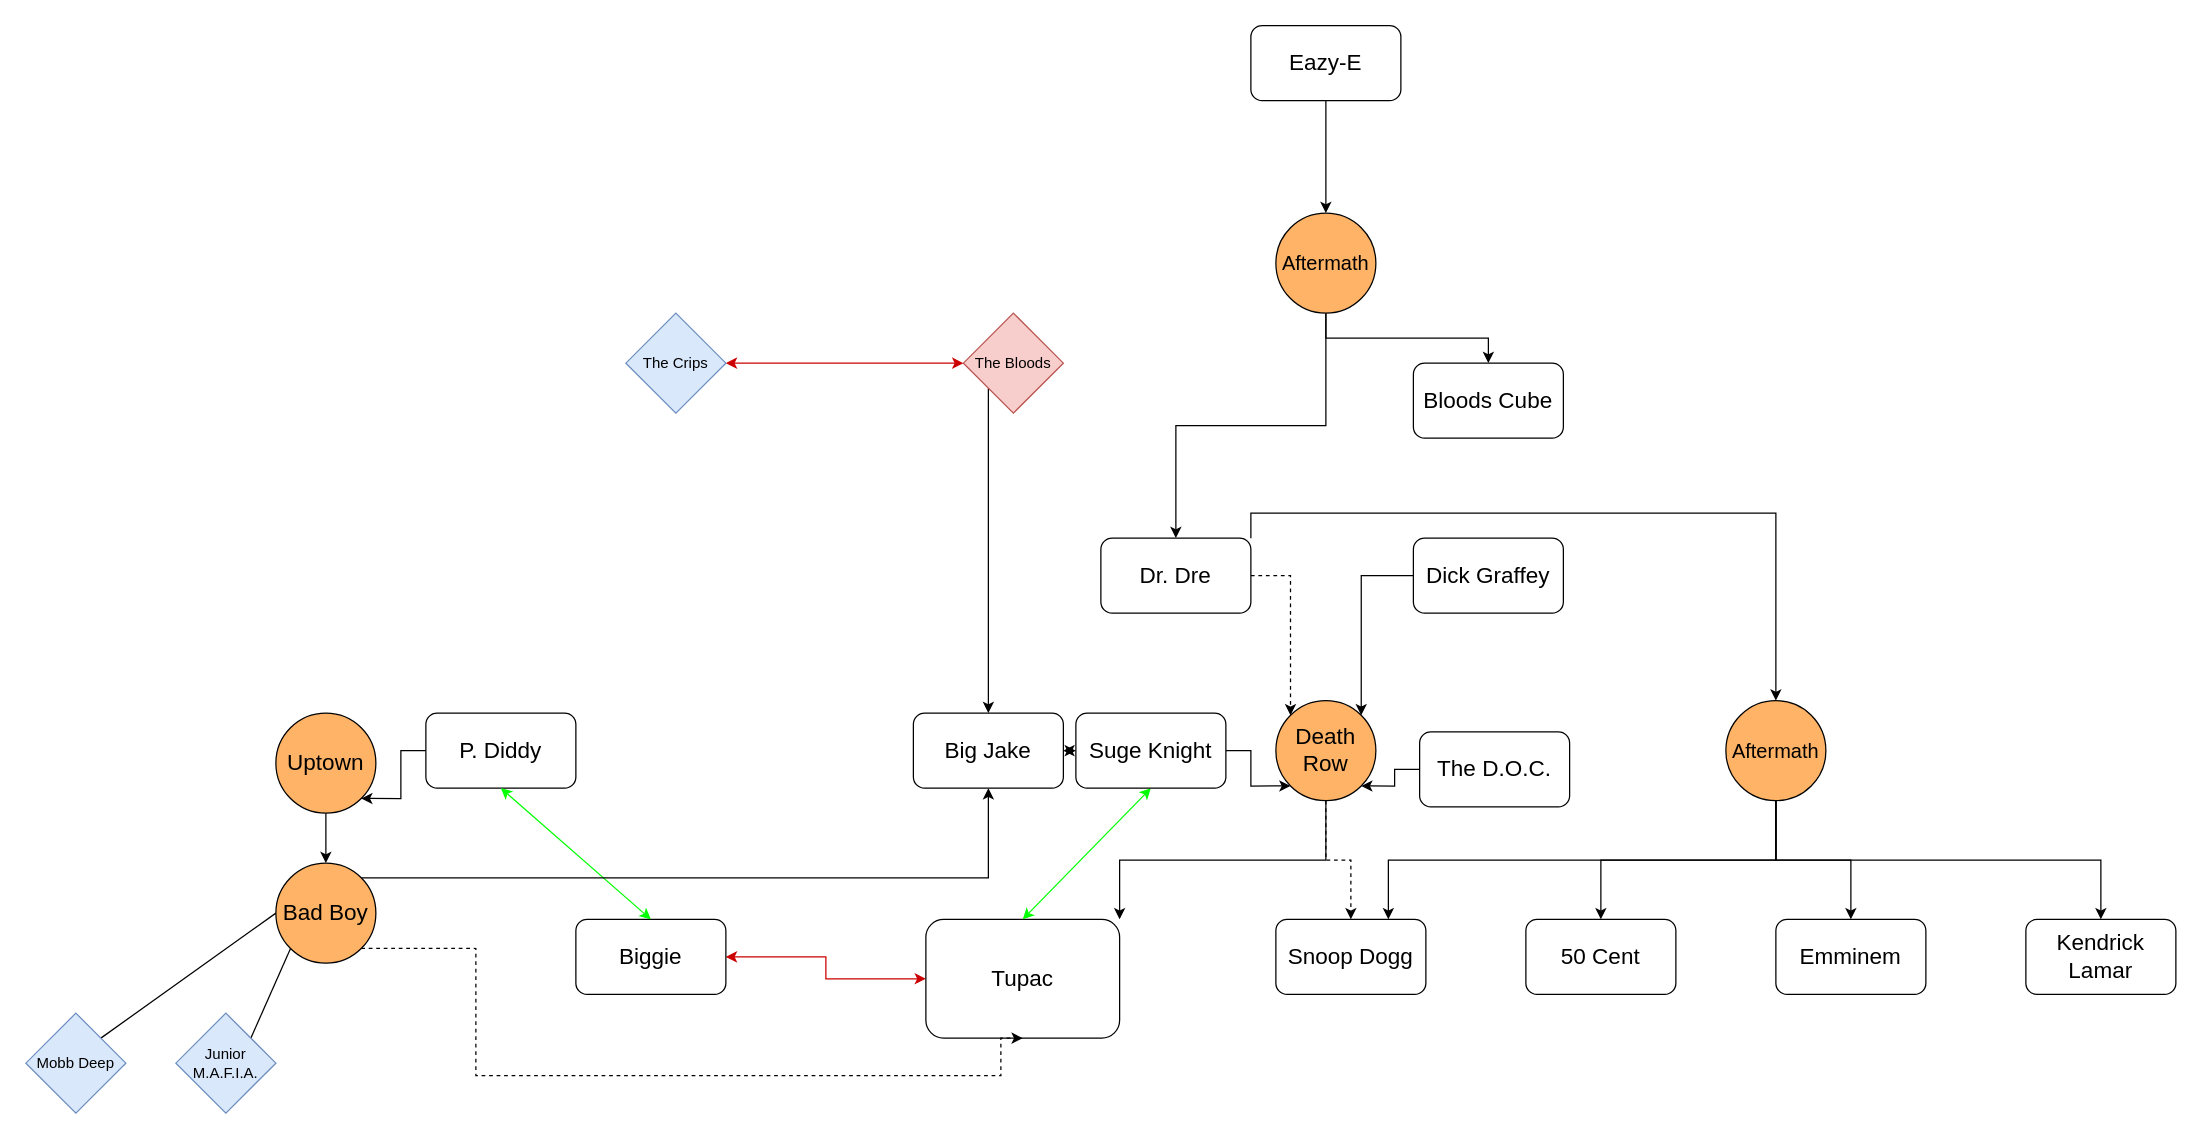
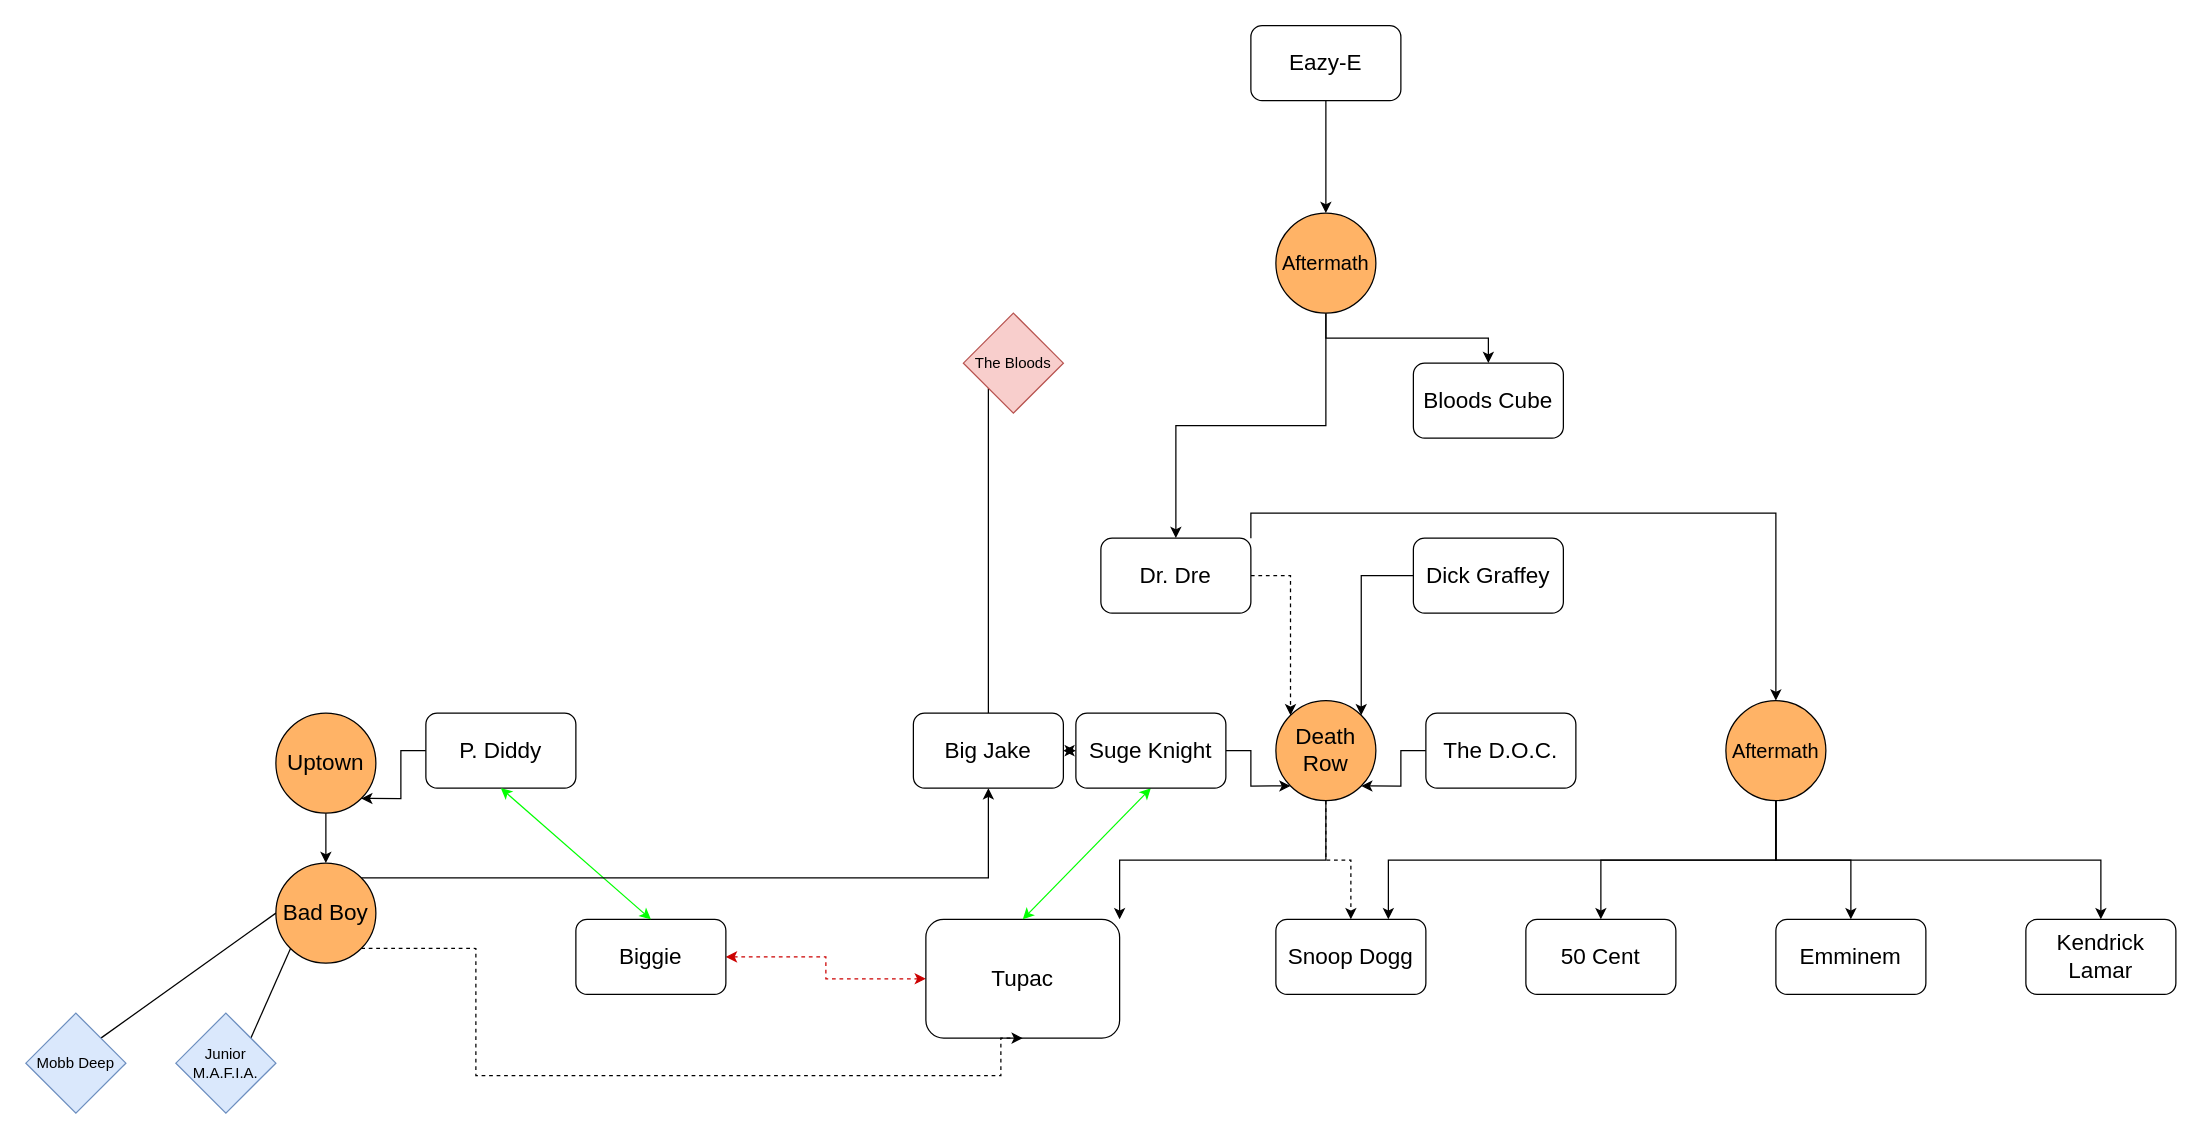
node "The Crips": removed
edge "The Crips" -- "The Bloods": removed
edge "The Bloods" -> "Big Jake": arrowhead classic -> none
node "The D.O.C.": moved (1494, 769) -> (1501, 751)
edge "Biggie" -- "Tupac": style solid -> dashed
